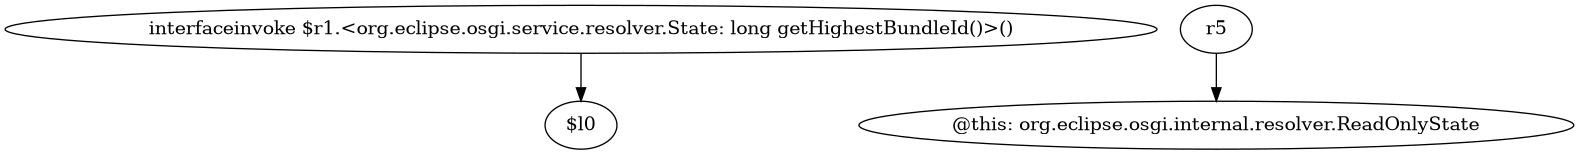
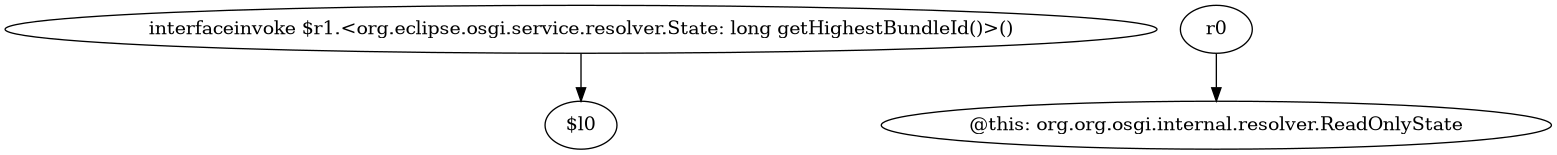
node "r5": label "r5" -> "r0"
node "@this: org.eclipse.osgi.internal.resolver.ReadOnlyState": label "@this: org.eclipse.osgi.internal.resolver.ReadOnlyState" -> "@this: org.org.osgi.internal.resolver.ReadOnlyState"
